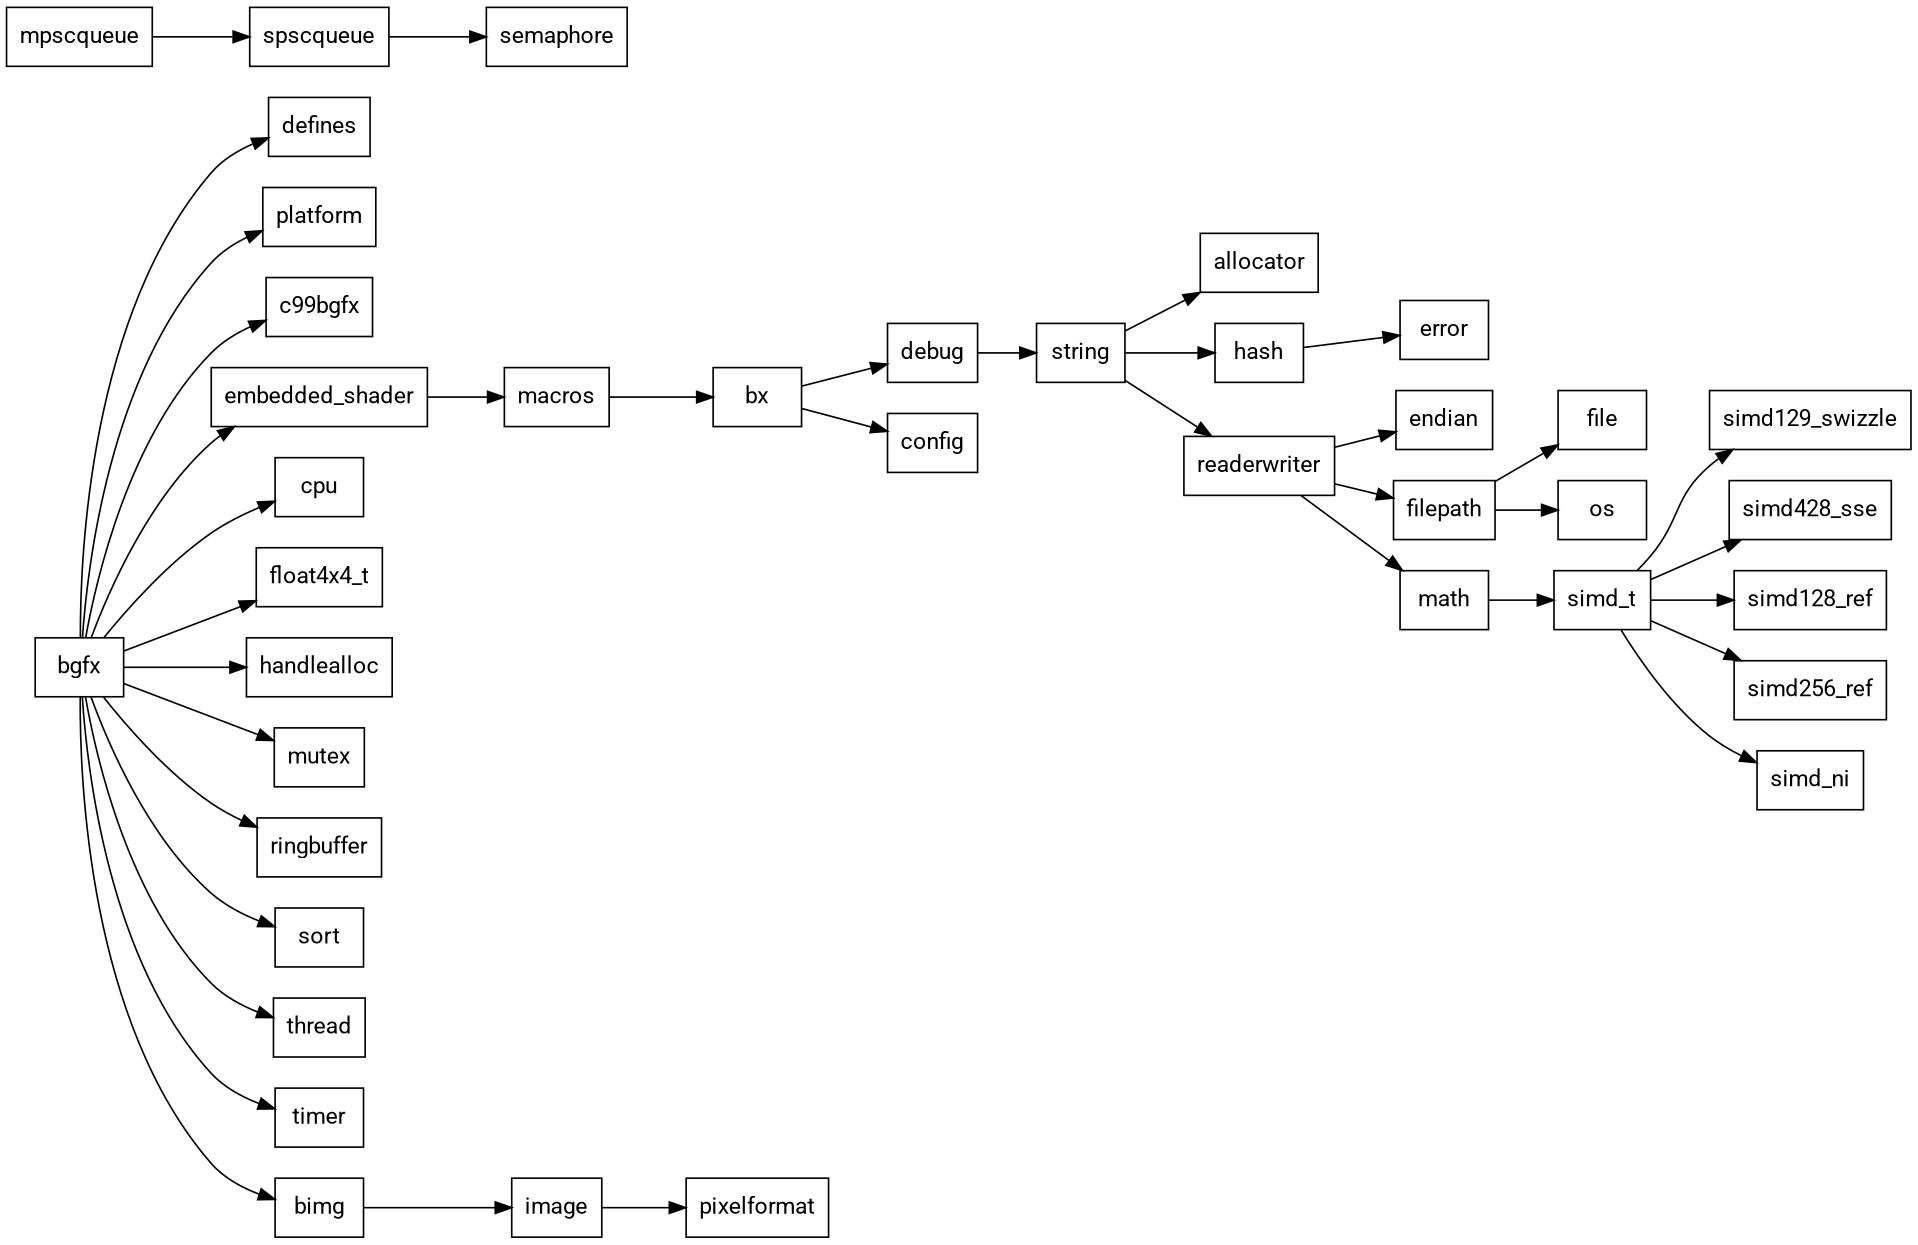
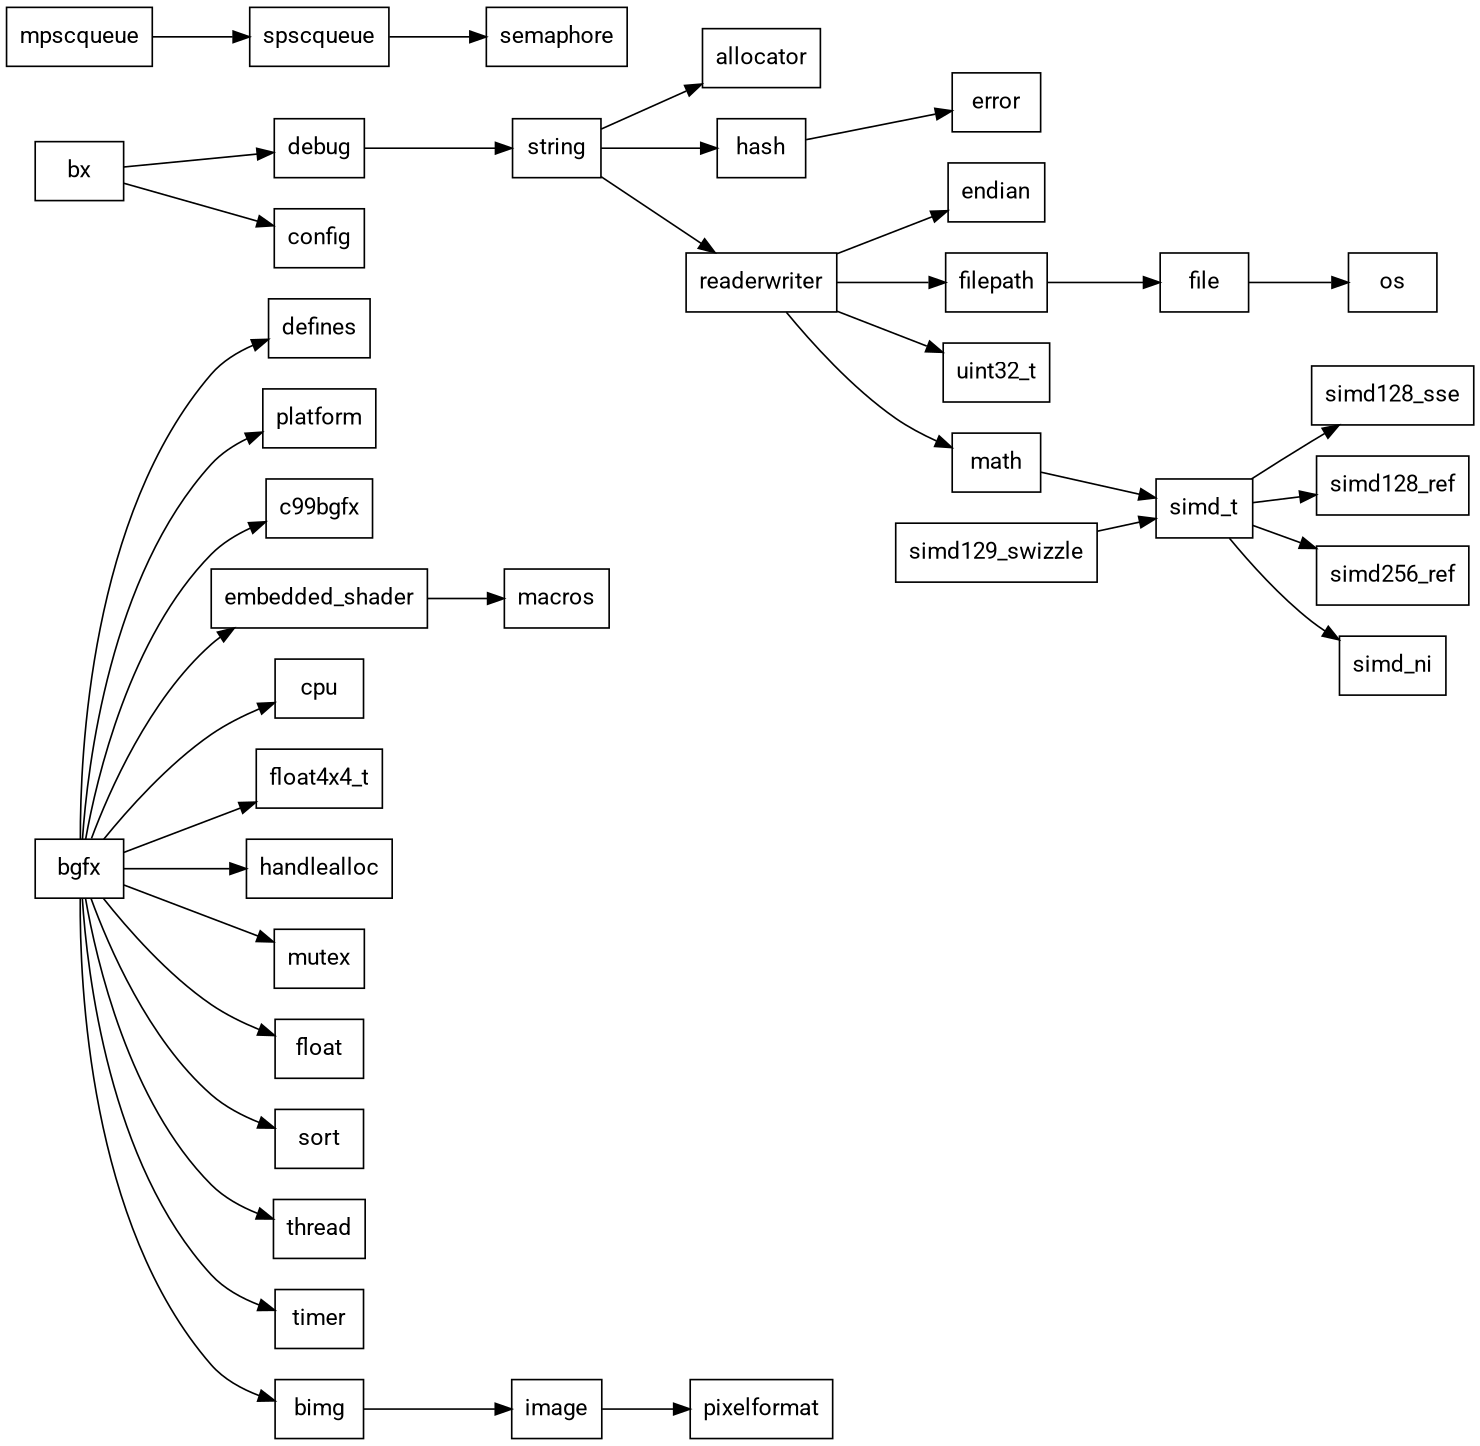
node "uint32_t": added
edge "macros" -> "bx": removed
edge "filepath" -> "os": now "file" -> "os"
node "simd428_sse": label "simd428_sse" -> "simd128_sse"
edge "simd_t" -> "simd129_swizzle": reversed
node "ringbuffer": label "ringbuffer" -> "float"
